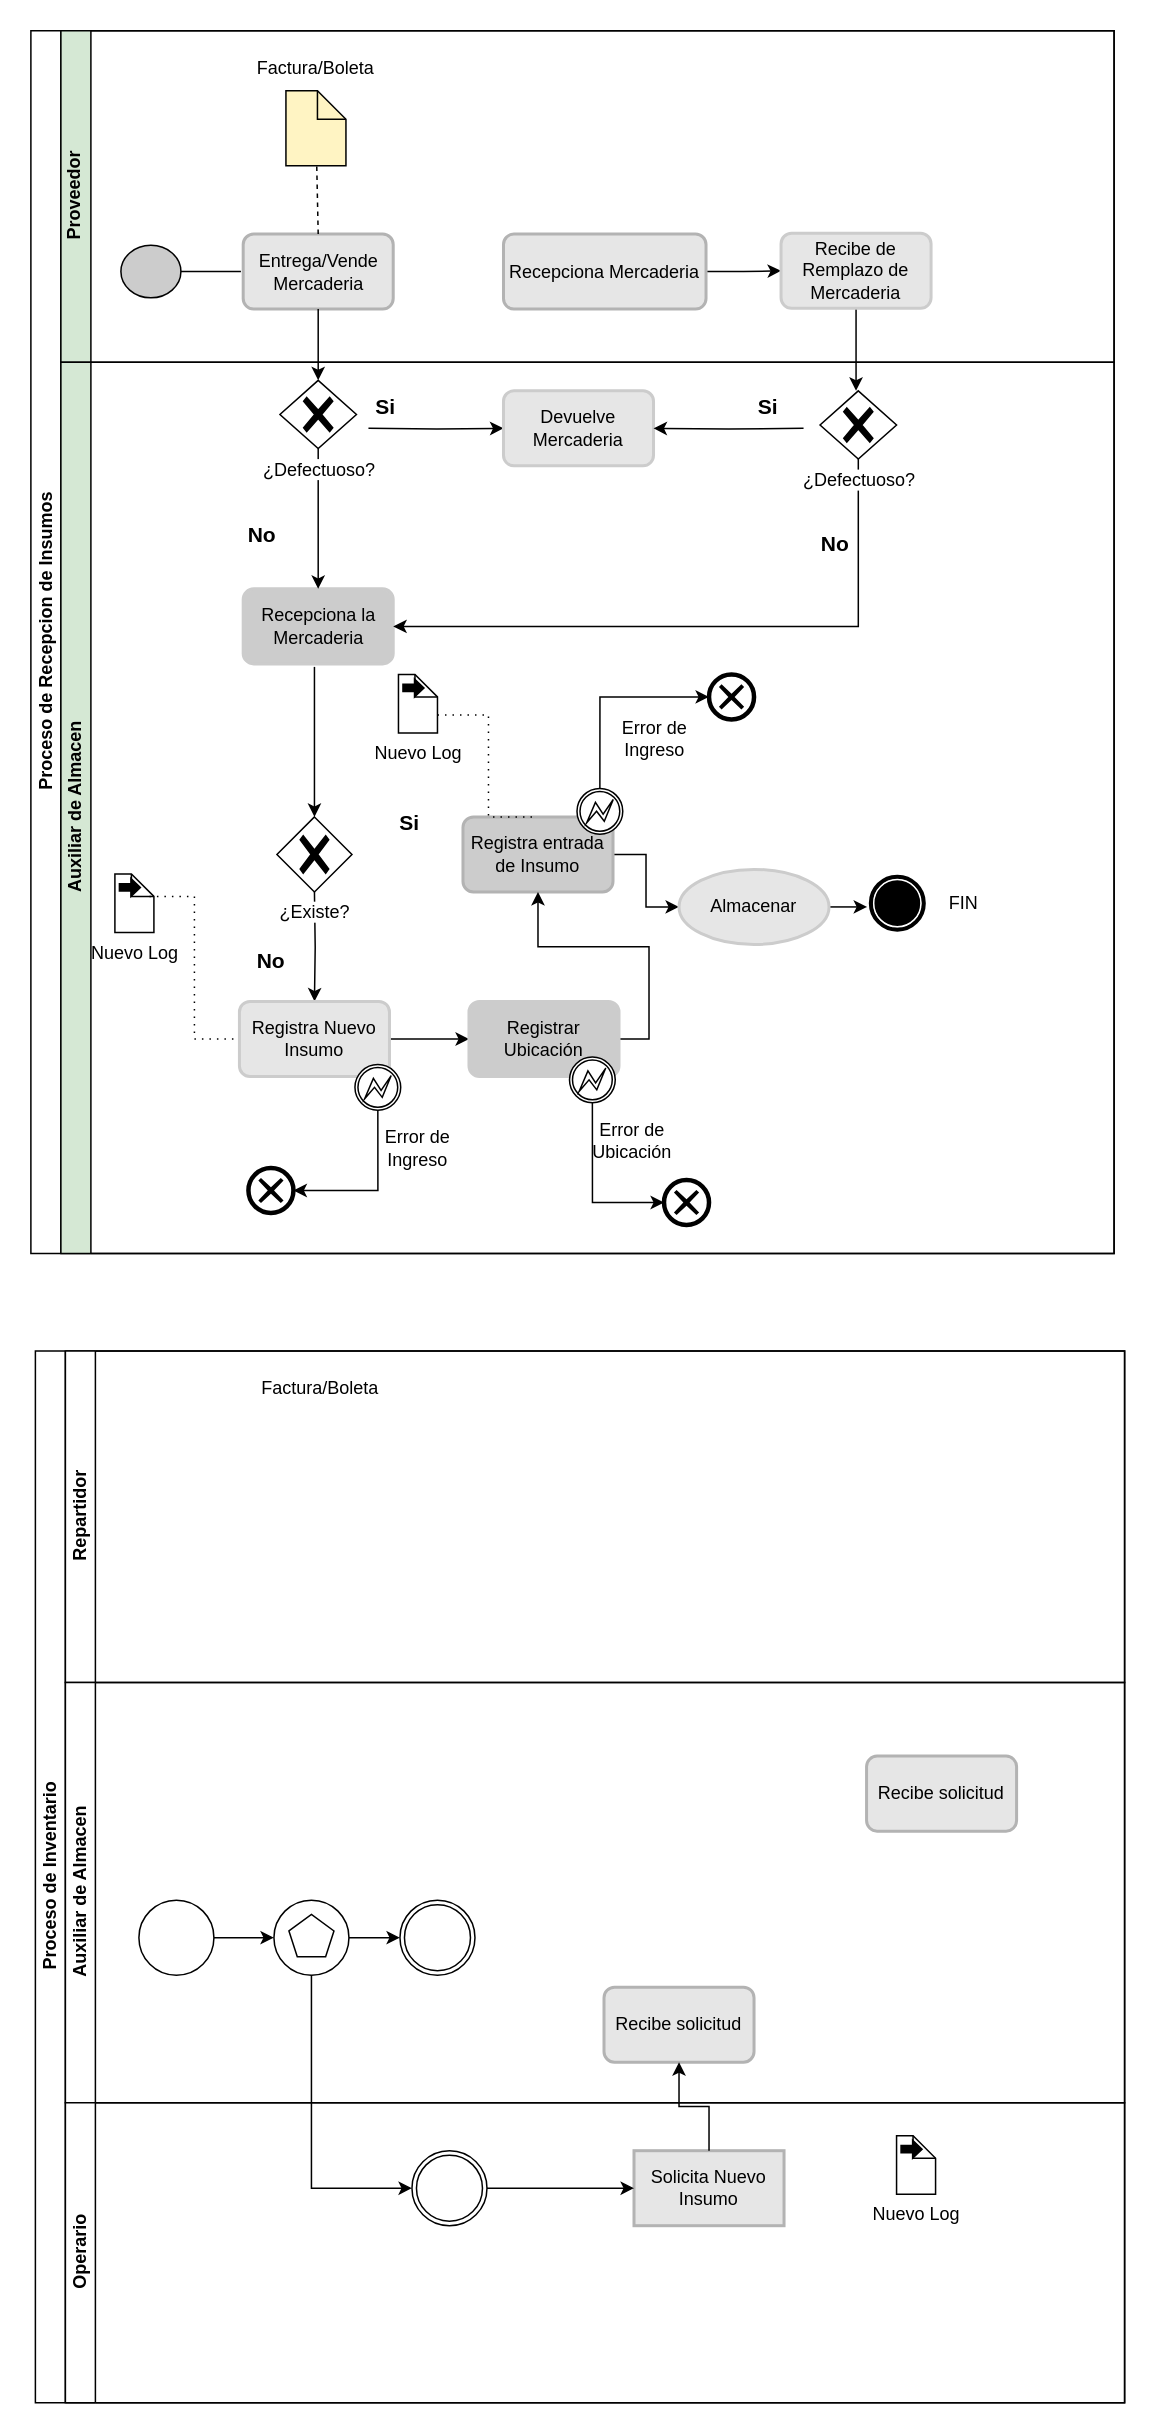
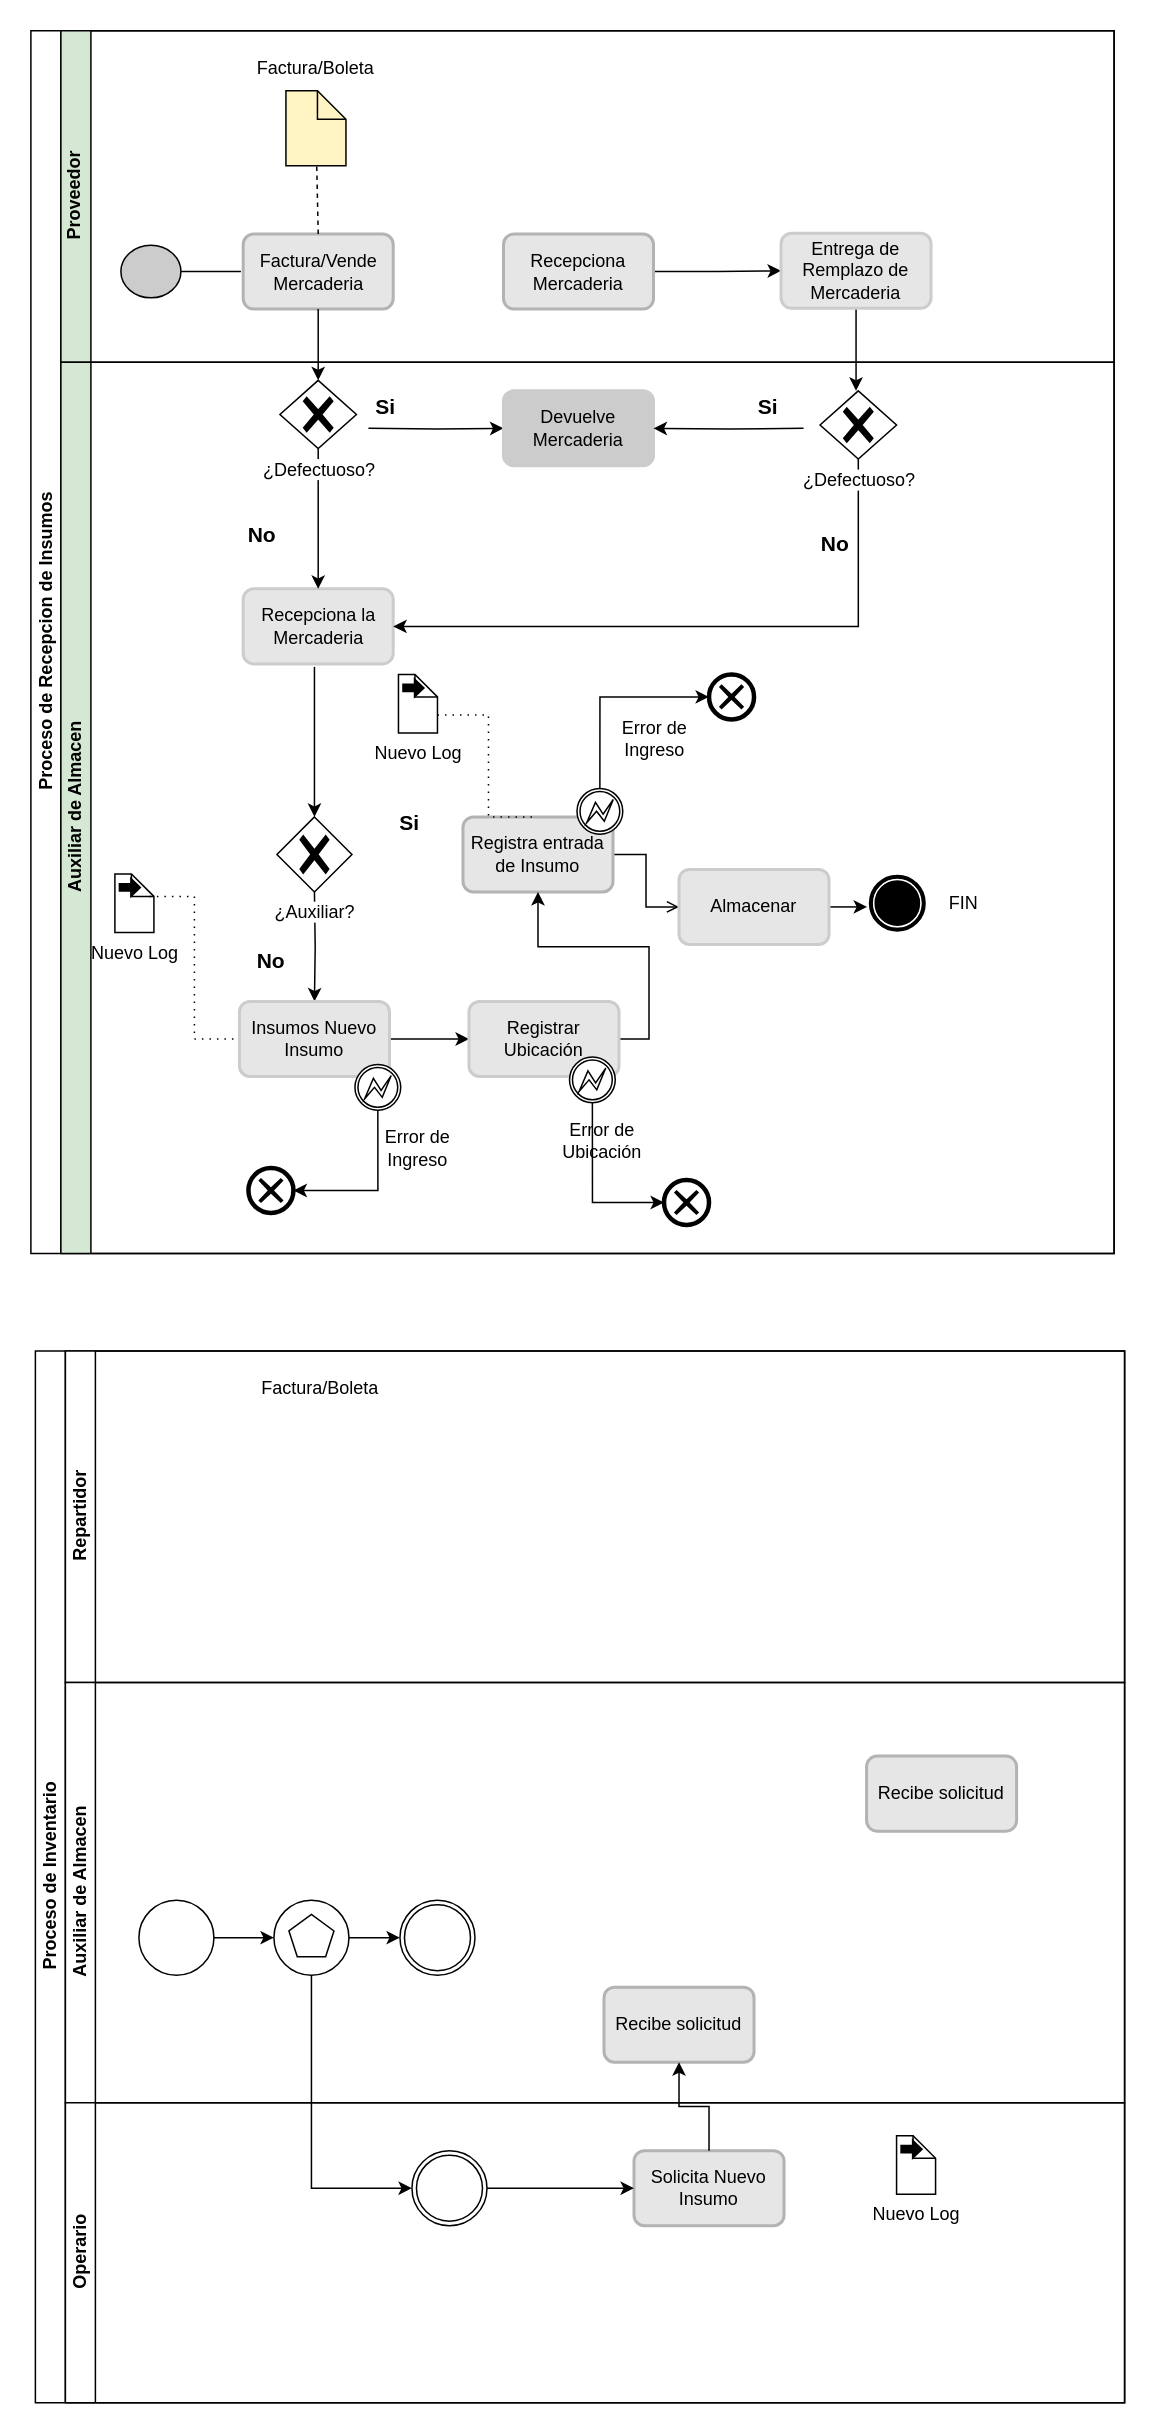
node "Recibe de Remplazo de Mercaderia": label "Recibe de Remplazo de Mercaderia" -> "Entrega de Remplazo de Mercaderia"
node "Entrega/Vende Mercaderia": label "Entrega/Vende Mercaderia" -> "Factura/Vende Mercaderia"
node "Recepciona Mercaderia": size 203x75 -> 150x75
node "Devuelve Mercaderia": fillcolor #e6e6e6 -> #cccccc
node "Recepciona la Mercaderia": fillcolor #cccccc -> #e6e6e6
node "Registra entrada de Insumo": fillcolor #cccccc -> #e6e6e6
edge "Registra entrada de Insumo" -> "Almacenar": arrowhead classic -> open
node "Almacenar": shape ellipse -> rounded rectangle
node "¿Existe?": label "¿Existe?" -> "¿Auxiliar?"
node "Registra Nuevo Insumo": label "Registra Nuevo Insumo" -> "Insumos Nuevo Insumo"
node "Registrar Ubicación": fillcolor #cccccc -> #e6e6e6
node "Error de Ubicación": moved (632, 1141) -> (602, 1141)
node "Solicita Nuevo Insumo": shape rectangle -> rounded rectangle
